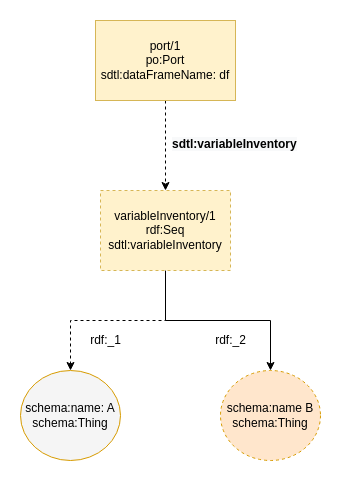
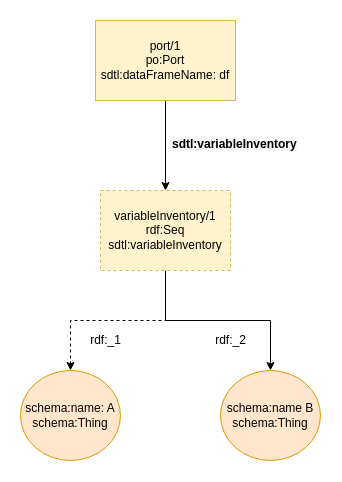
edge "port/1 po:Port sdtl:dataFrameName: df" -> "variableInventory/1 rdf:Seq sdtl:variableInventory": style dashed -> solid
node "schema:name: A schema:Thing": fillcolor #f5f5f5 -> #ffe6cc
node "schema:name B schema:Thing": style dashed -> solid
